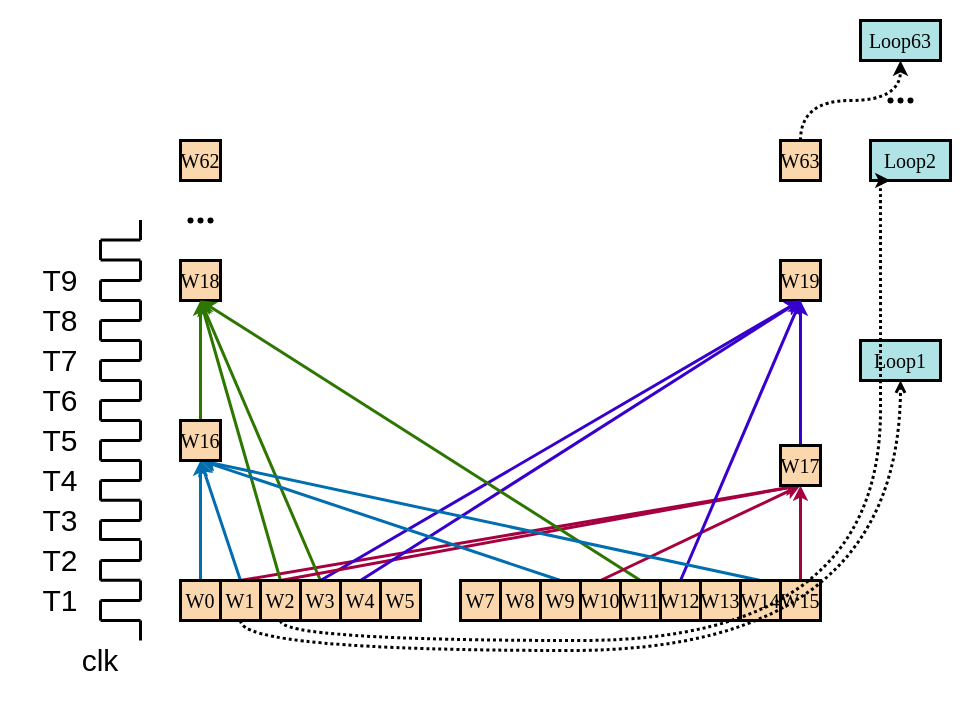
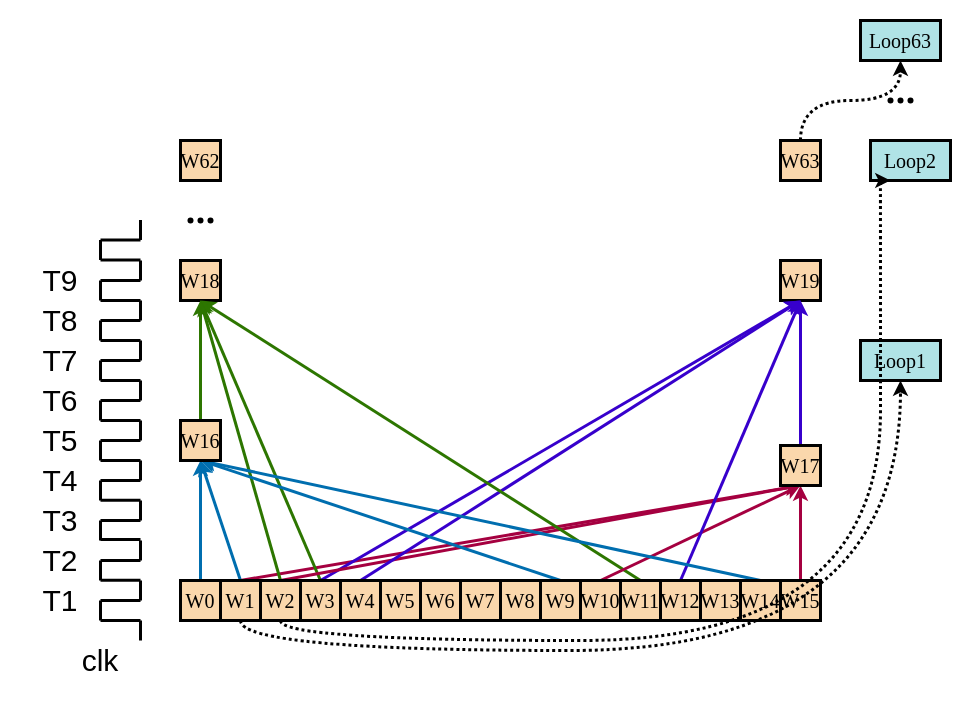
edge "W1" -> "Loop1": arrowhead open -> classic
node "W6": added
